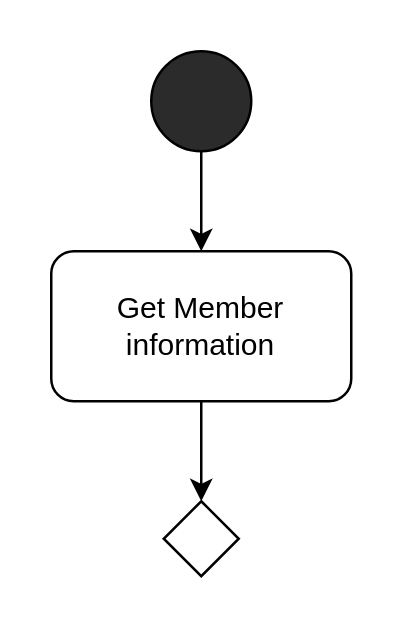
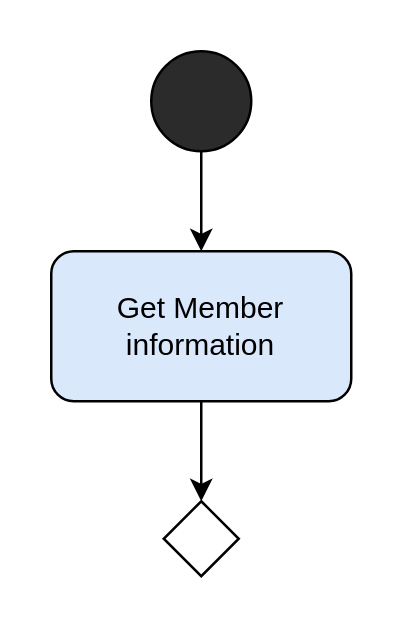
node "Get Member information": fillcolor #ffffff -> #dae8fc
